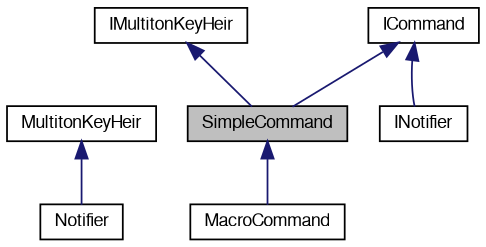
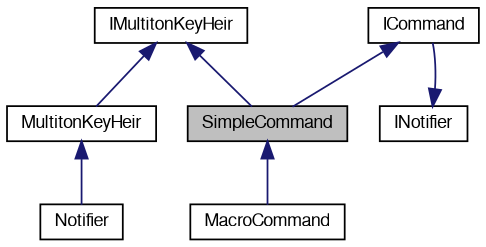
edge "MultitonKeyHeir" -> "IMultitonKeyHeir": added
edge "INotifier" -> "ICommand": reversed
